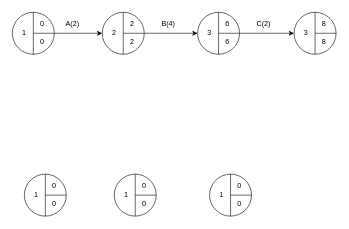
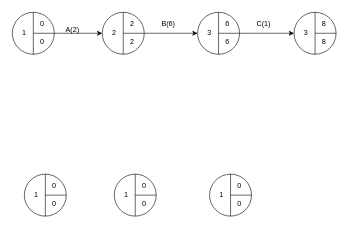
node "A(2)": moved (72, 24) -> (72, 30)
node "B(4)": label "B(4)" -> "B(6)"
node "C(2)": label "C(2)" -> "C(1)"
